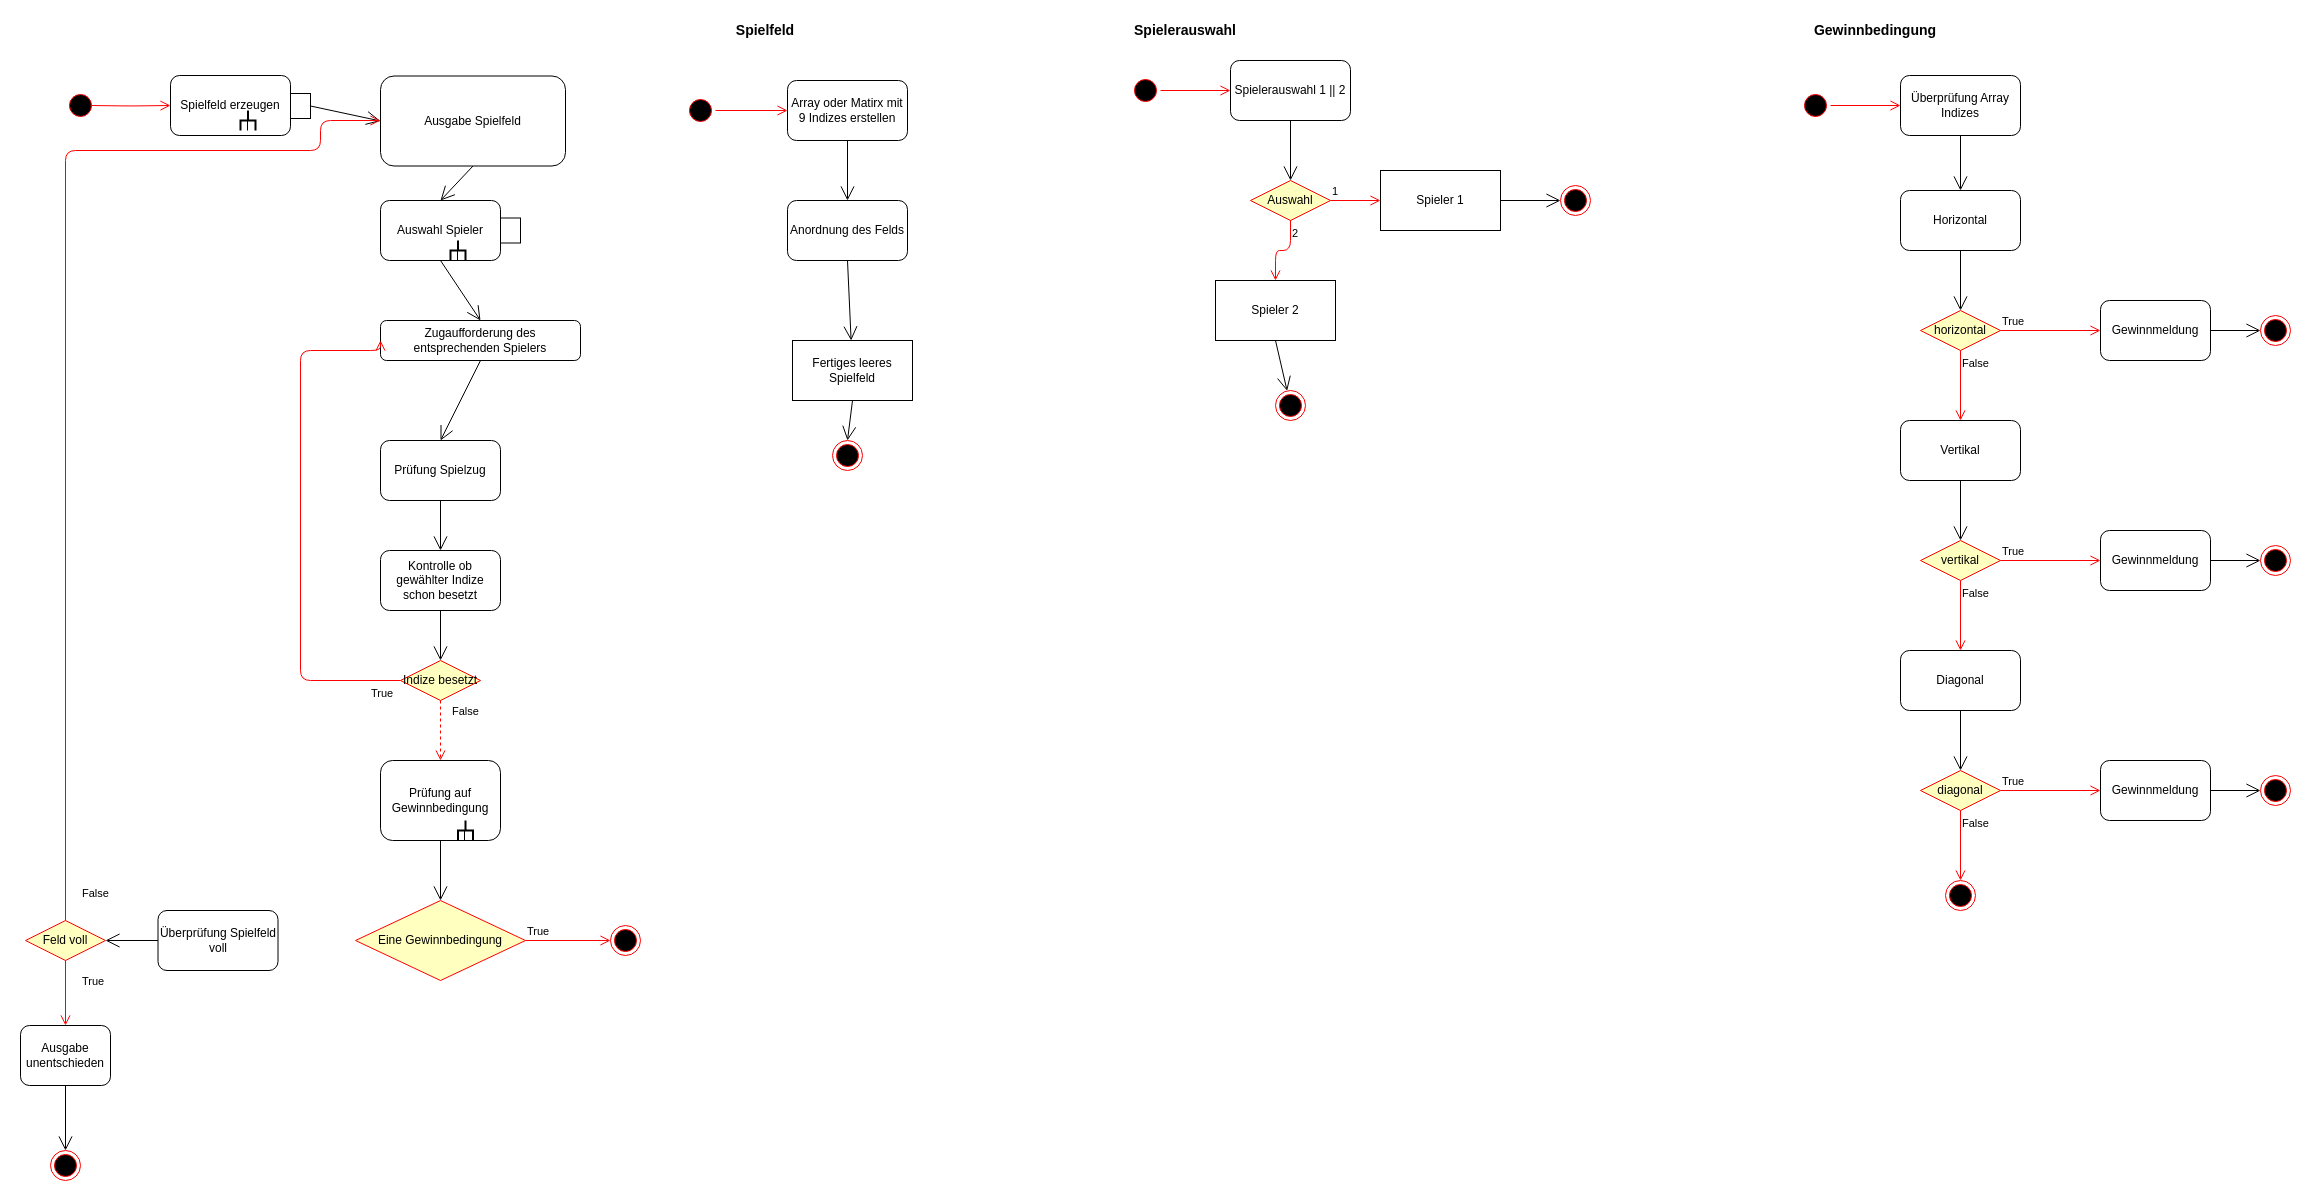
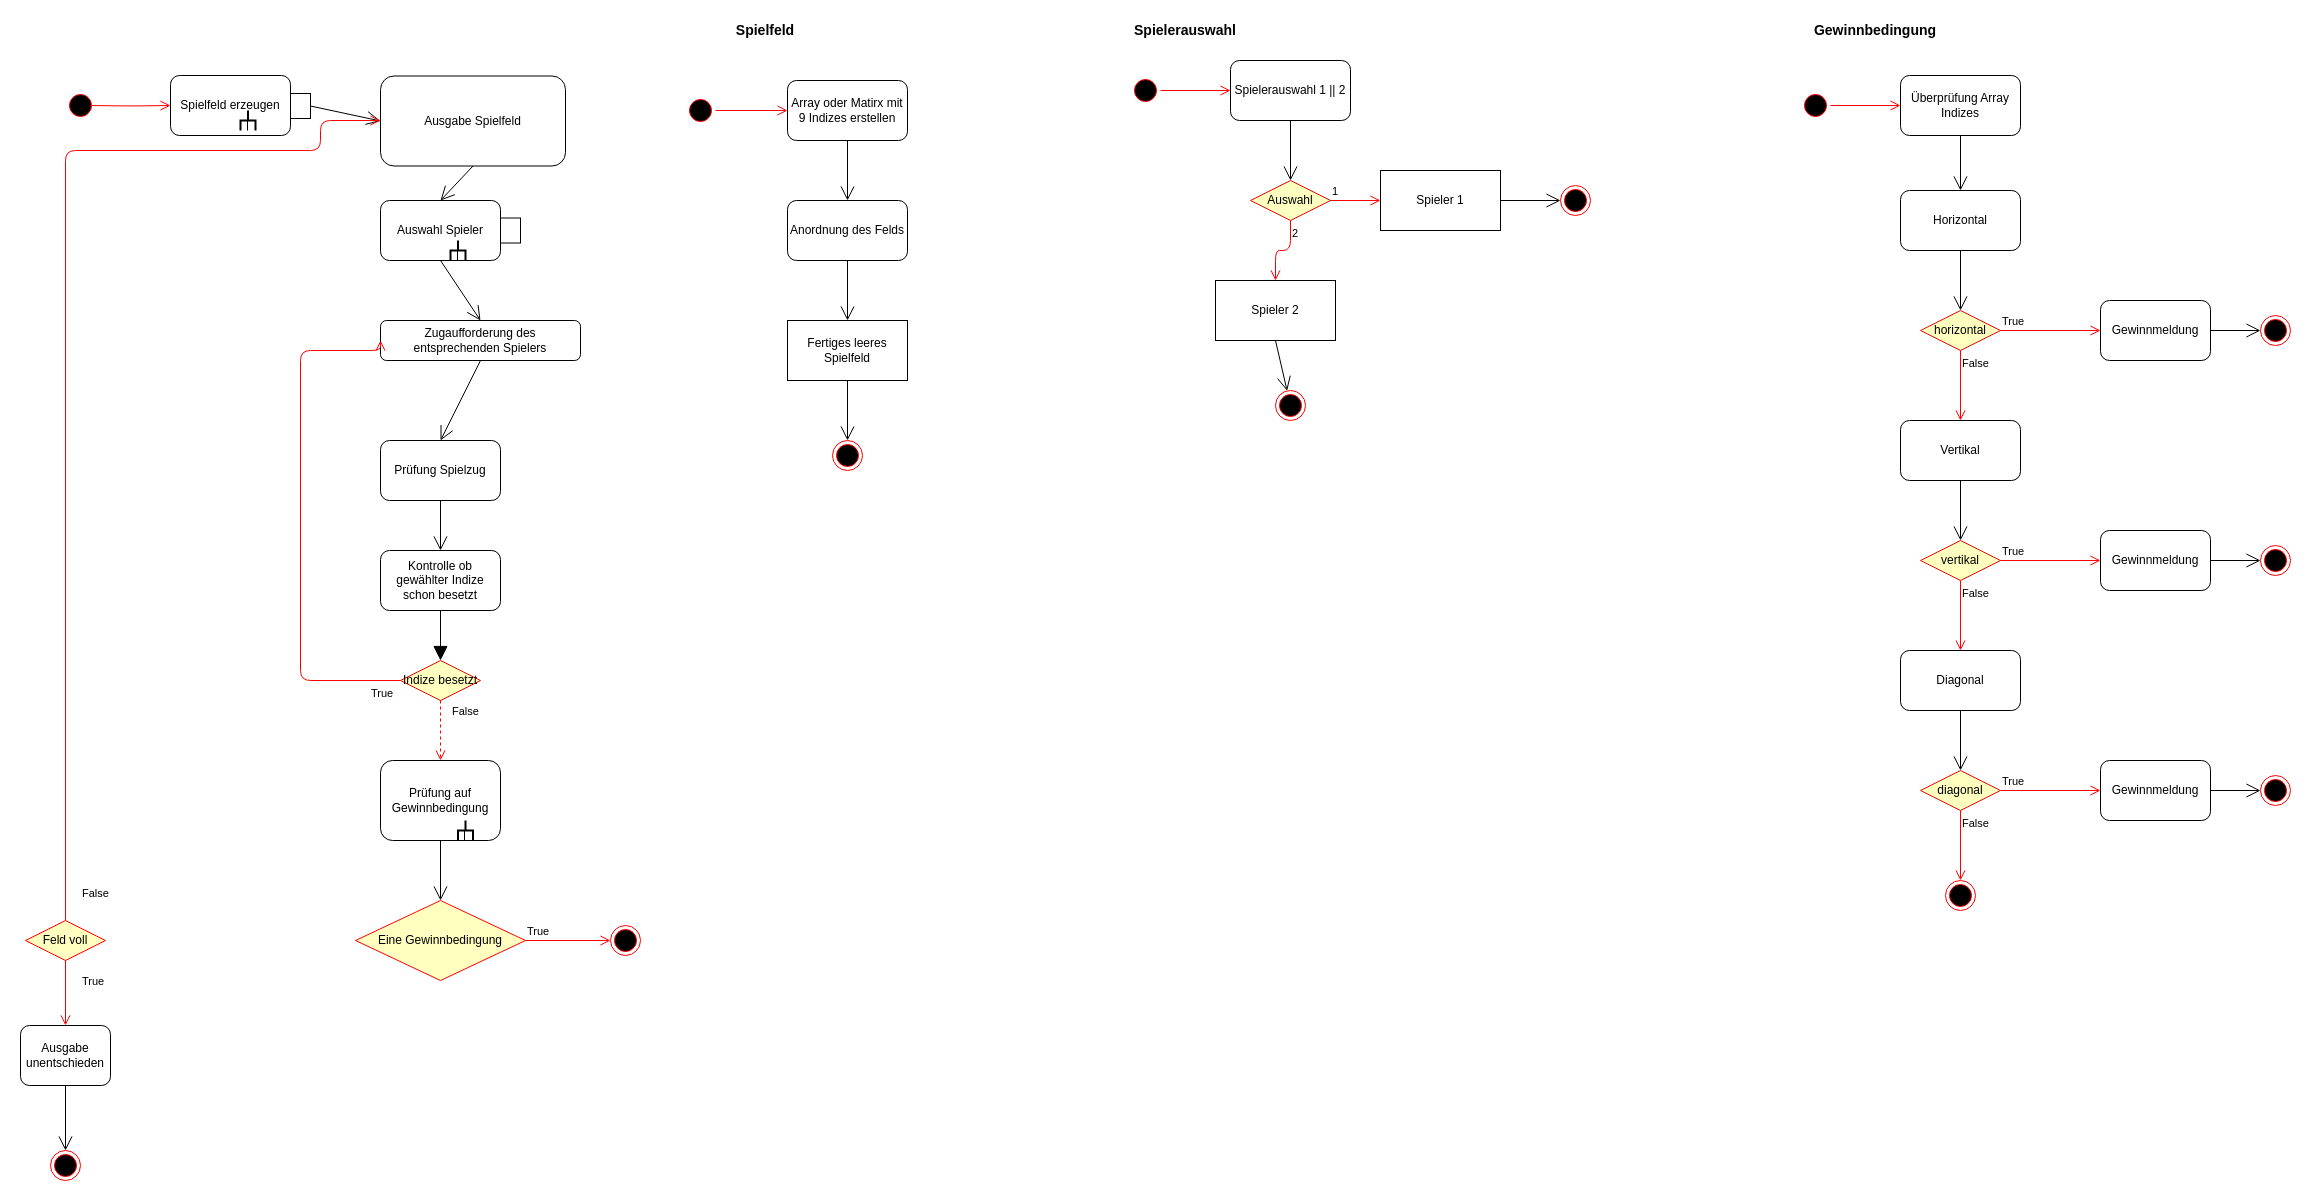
node "Fertiges leeres Spielfeld": moved (853, 371) -> (848, 351)
edge "Kontrolle ob gewählter Indize schon besetzt" -> "Indize besetzt": arrowhead open -> block
edge "Überprüfung Spielfeld voll" -> "Feld voll": removed
node "Überprüfung Spielfeld voll": removed
